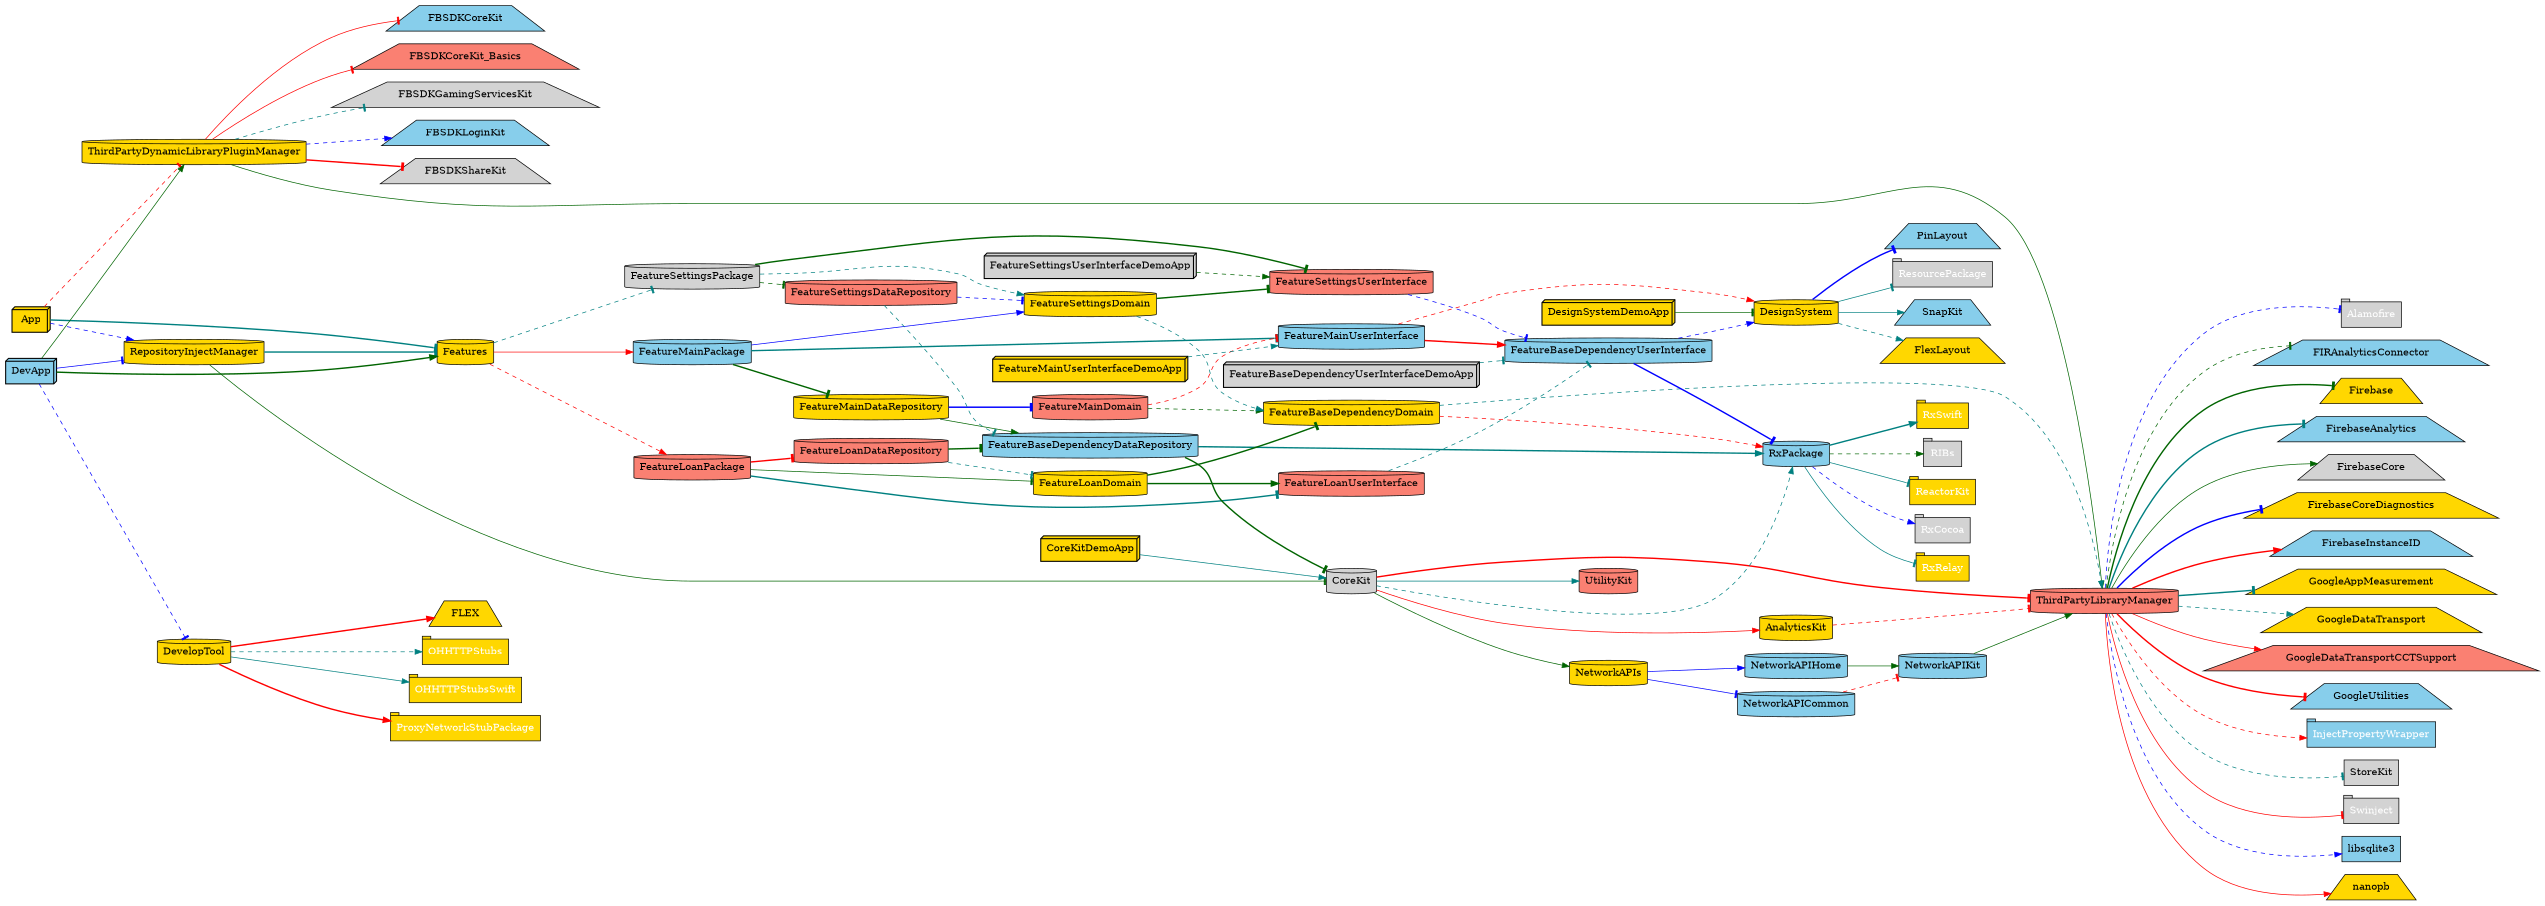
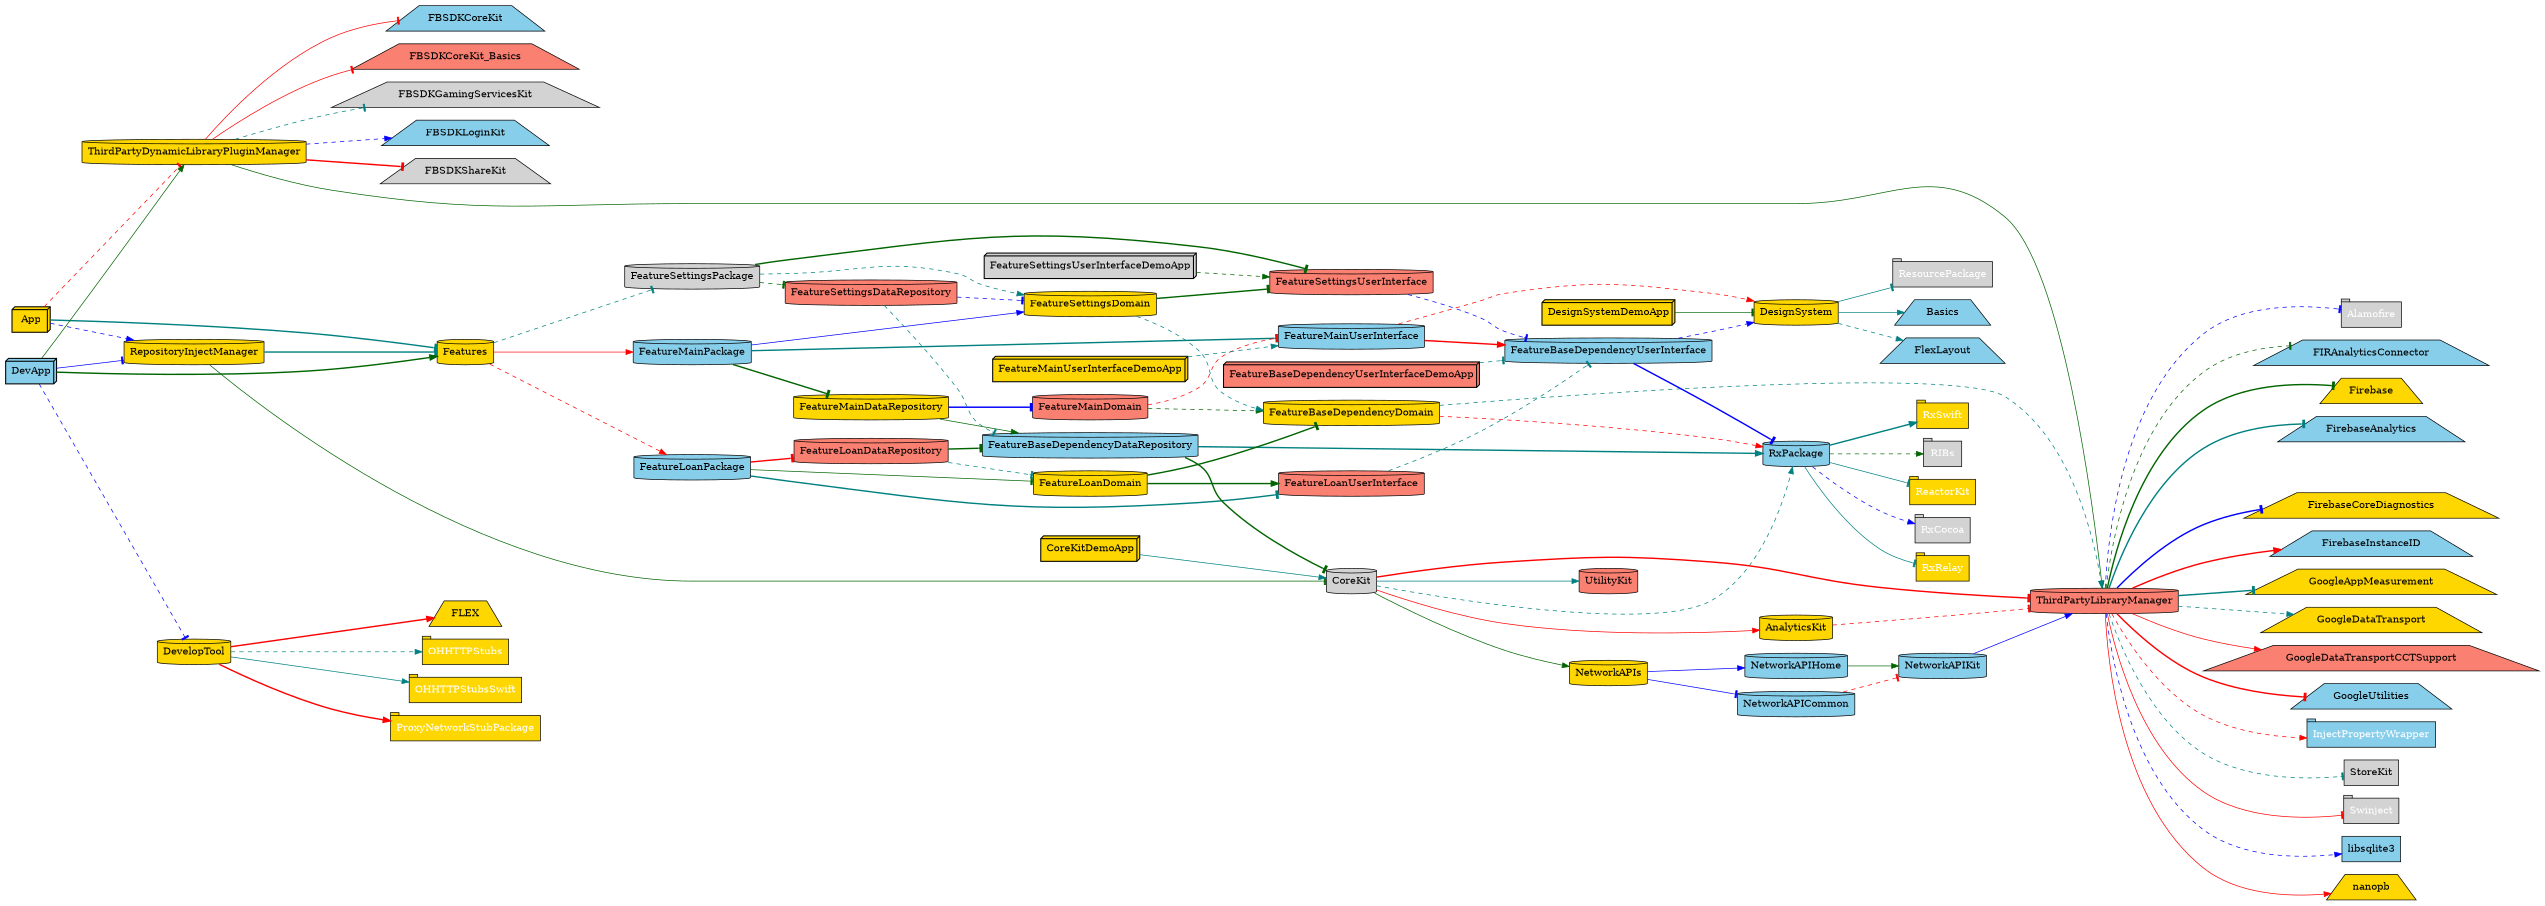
node "PinLayout": removed
node "SnapKit": label "SnapKit" -> "Basics"
node "FlexLayout": fillcolor gold -> skyblue
node "FeatureBaseDependencyUserInterfaceDemoApp": fillcolor lightgrey -> salmon
node "FeatureLoanPackage": fillcolor salmon -> skyblue
node "FirebaseCore": removed
edge "NetworkAPIKit" -> "ThirdPartyLibraryManager": color darkgreen -> blue
